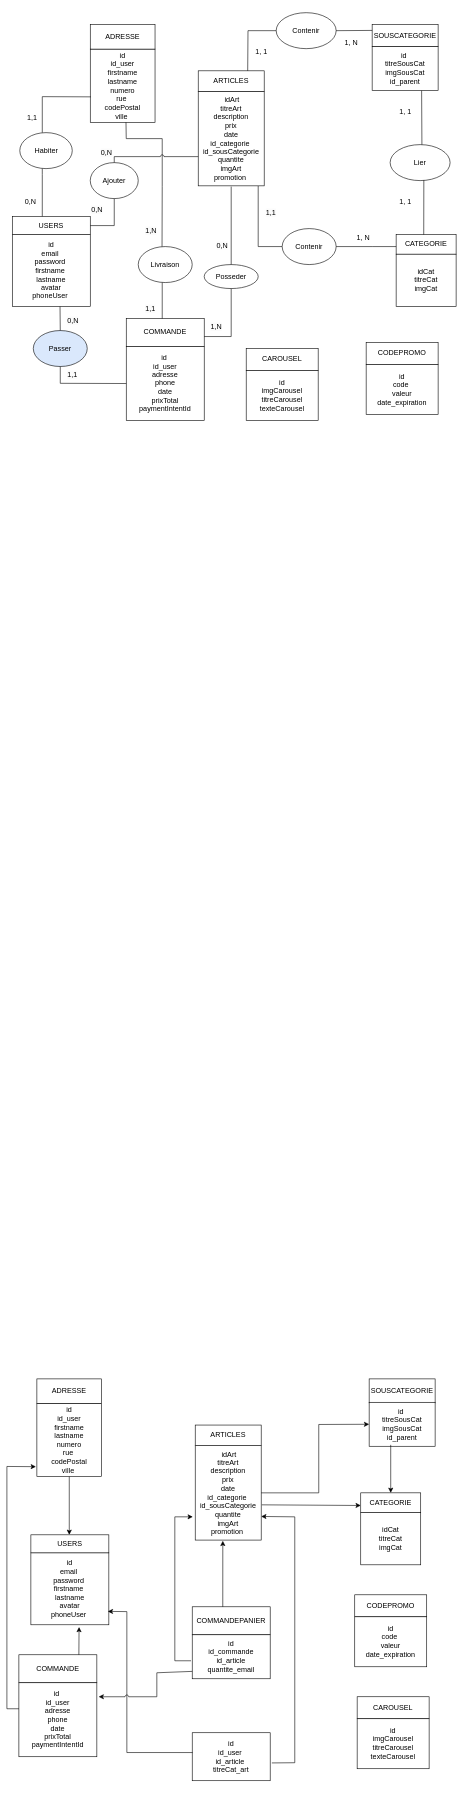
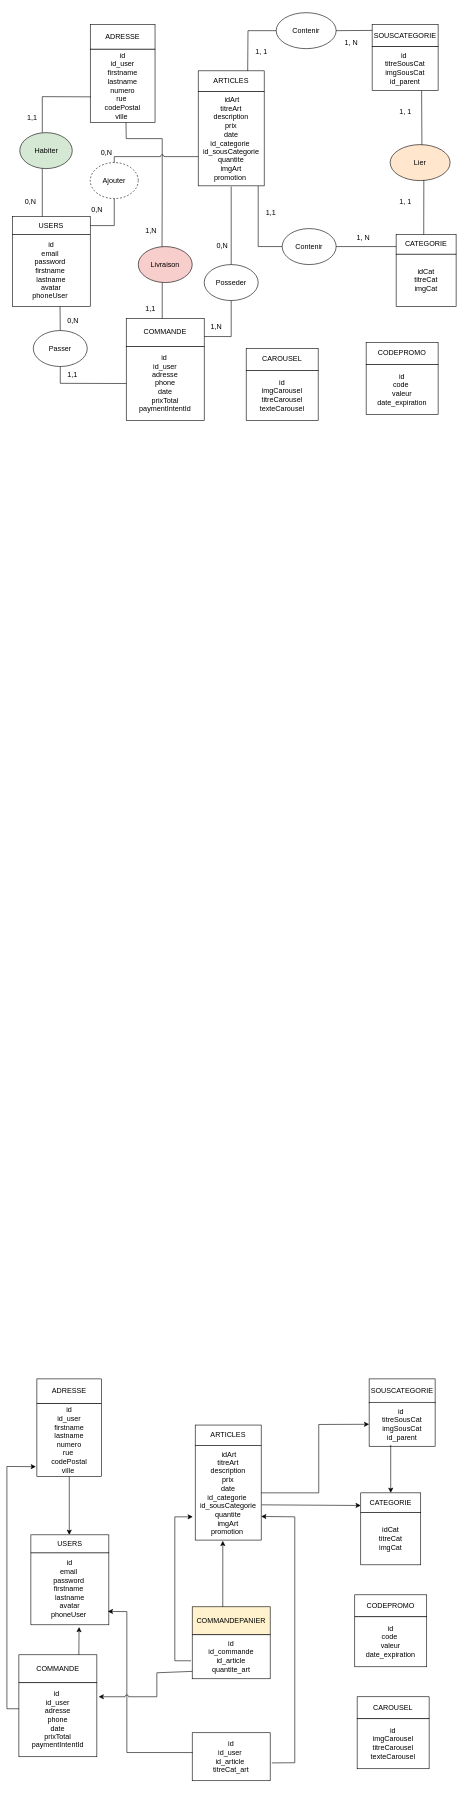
node "Habiter": fillcolor #ffffff -> #d5e8d4
node "Lier": fillcolor #ffffff -> #ffe6cc
node "Ajouter": style solid -> dashed
node "Livraison": fillcolor #ffffff -> #f8cecc
node "Posseder": size 54x24 -> 54x36
node "Passer": fillcolor #dae8fc -> #ffffff
node "COMMANDEPANIER": fillcolor #ffffff -> #fff2cc
node "id id_commande id_article quantite_email": label "id id_commande id_article quantite_email" -> "id id_commande id_article quantite_art"
